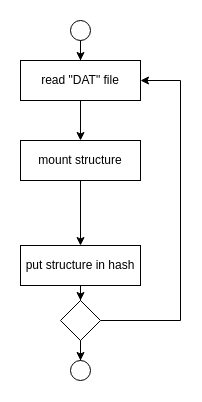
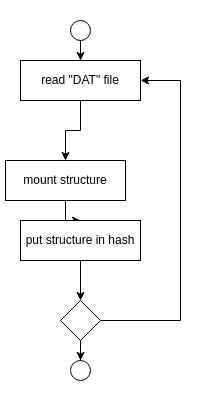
node "mount structure": moved (81, 161) -> (66, 181)
node "put structure in hash": moved (81, 266) -> (81, 241)
